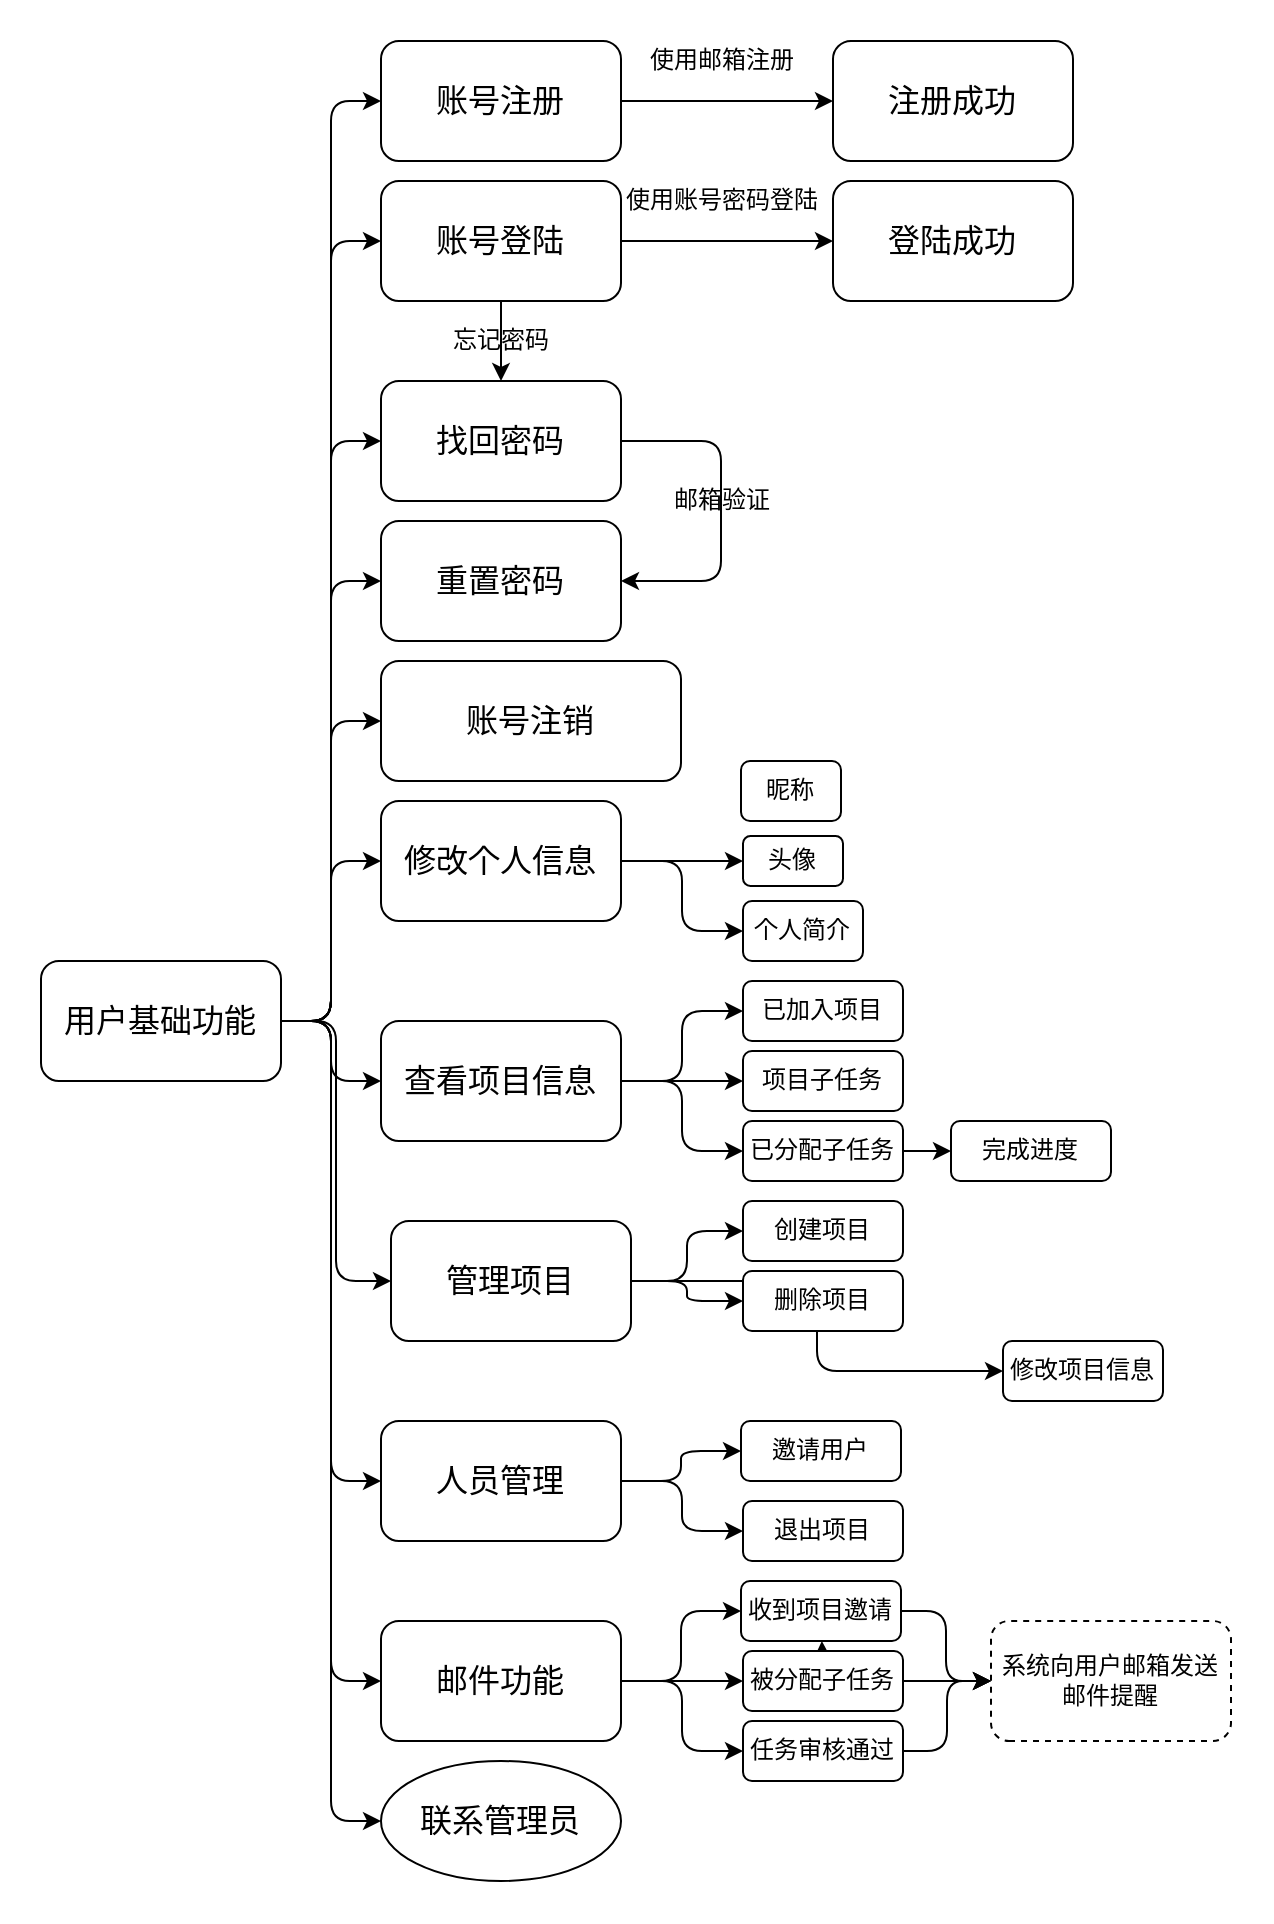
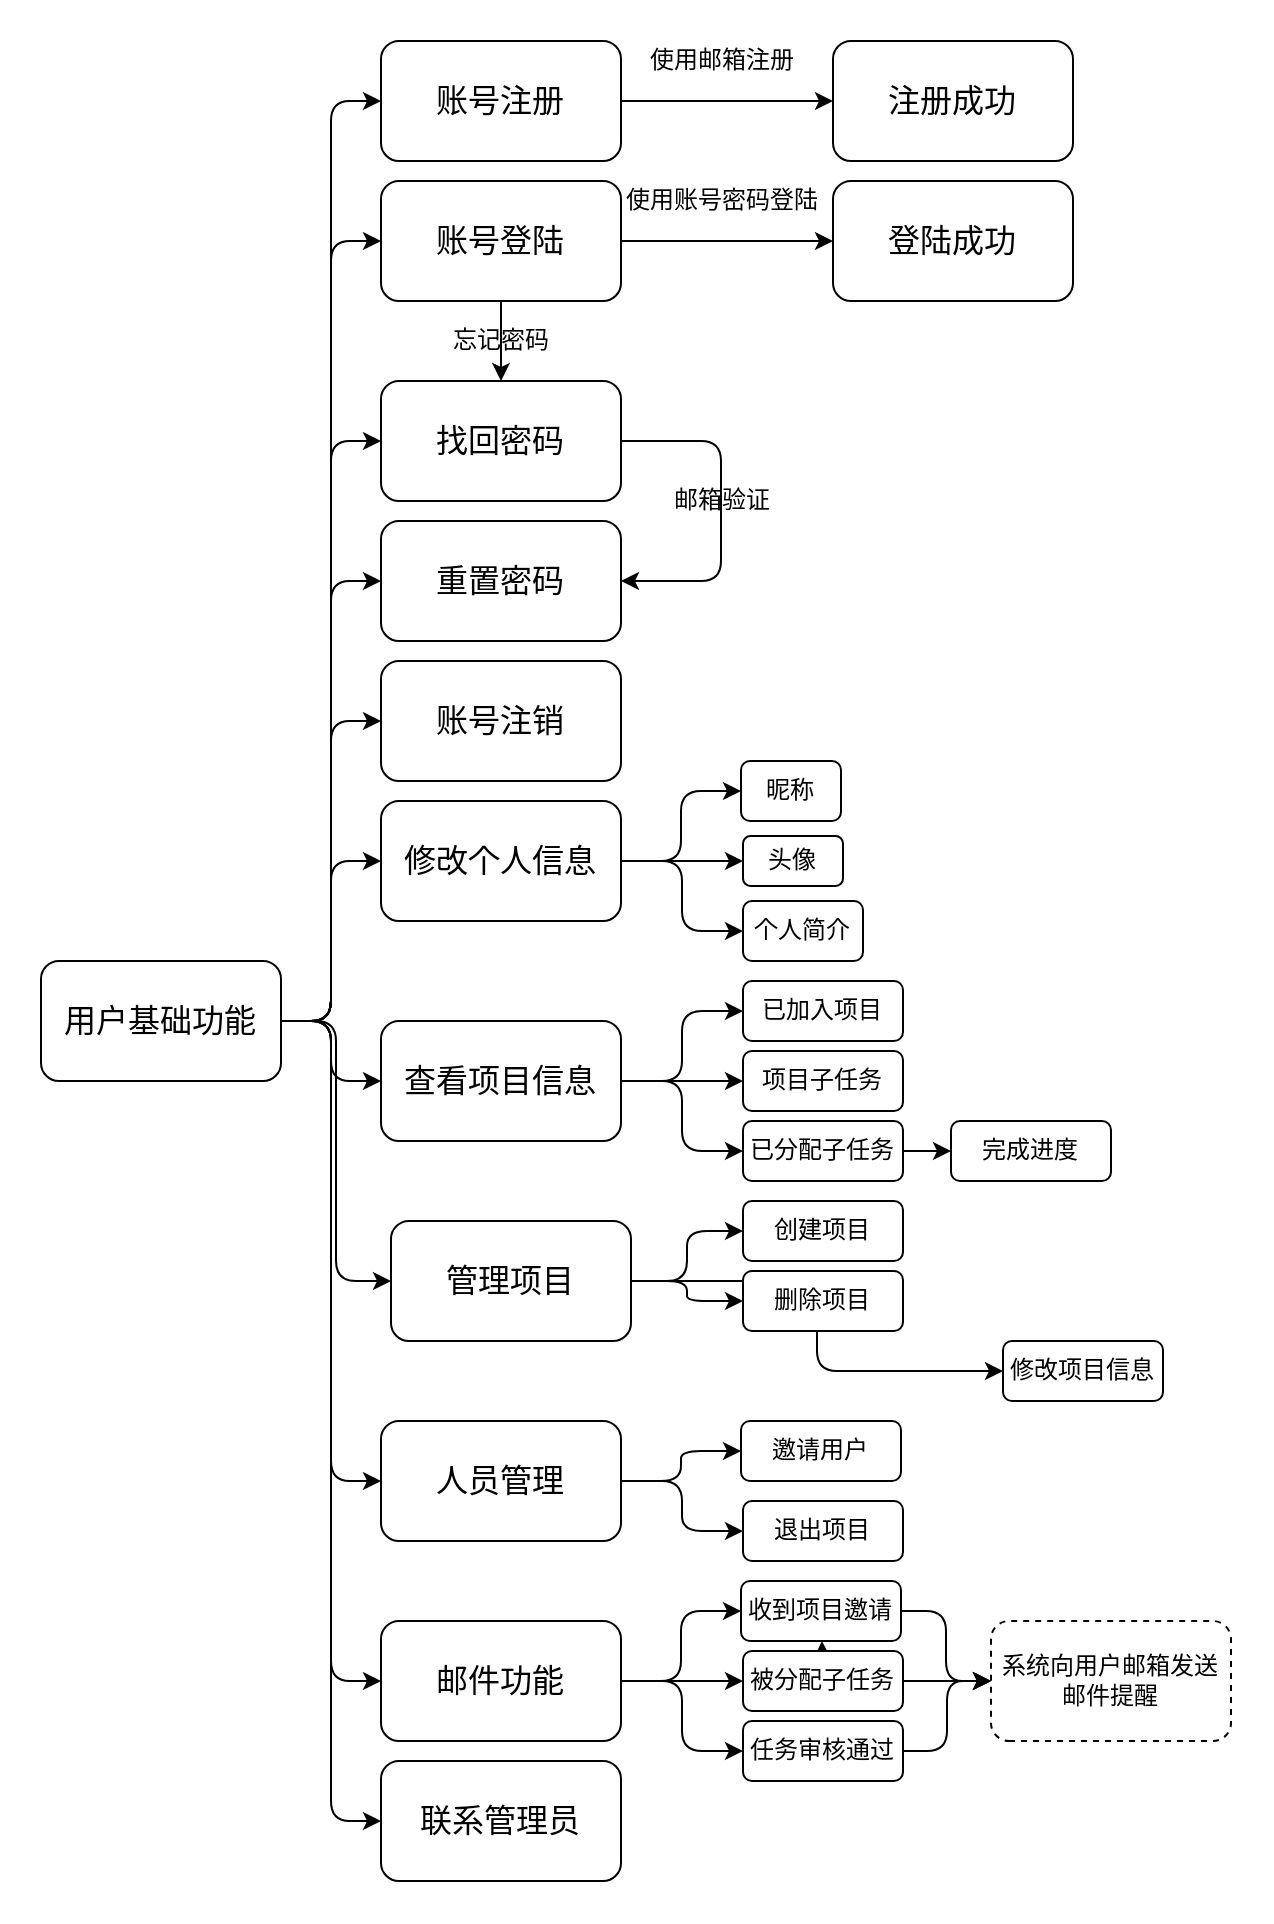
node "账号注销": size 300x120 -> 240x120
edge "修改个人信息" -> "昵称": added
node "联系管理员": shape ellipse -> rounded rectangle
